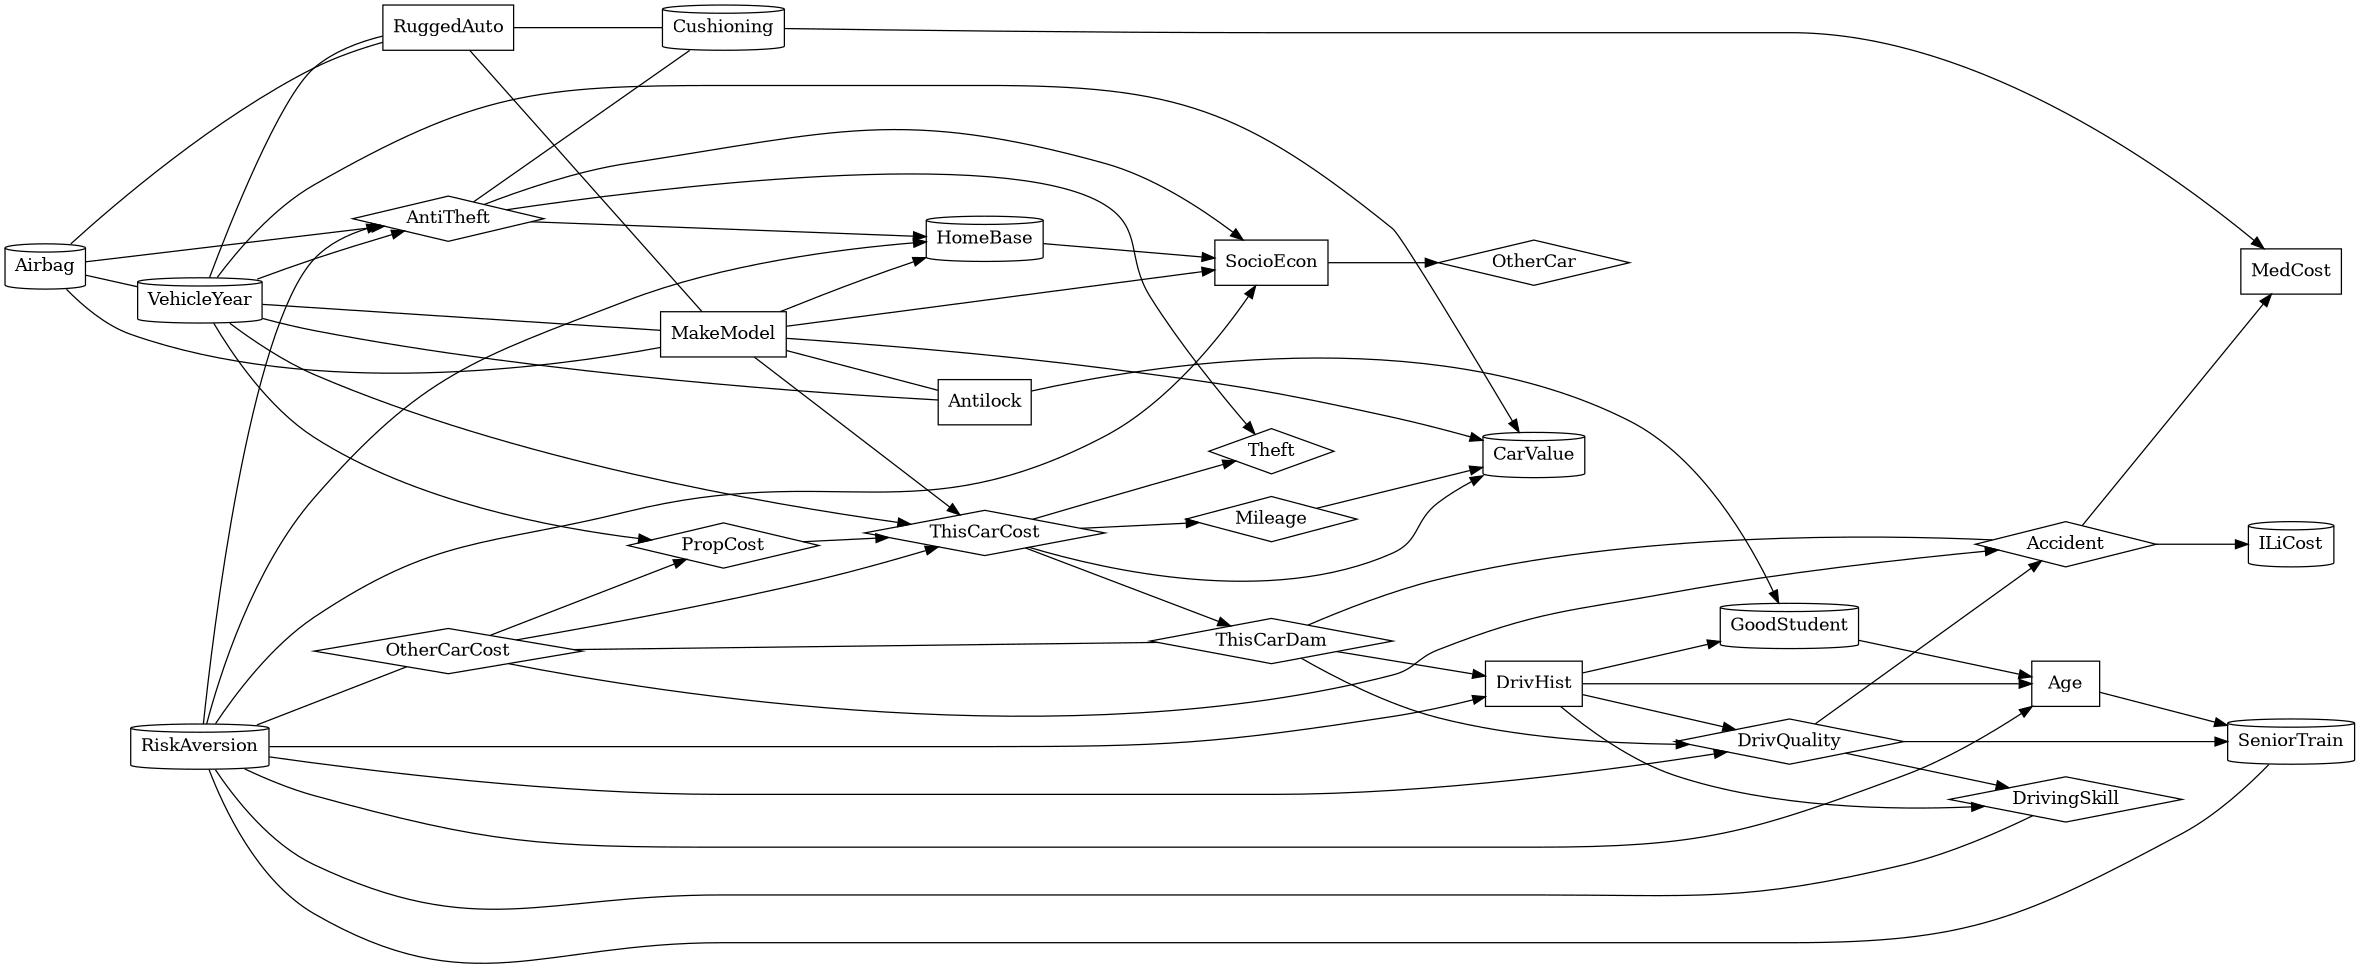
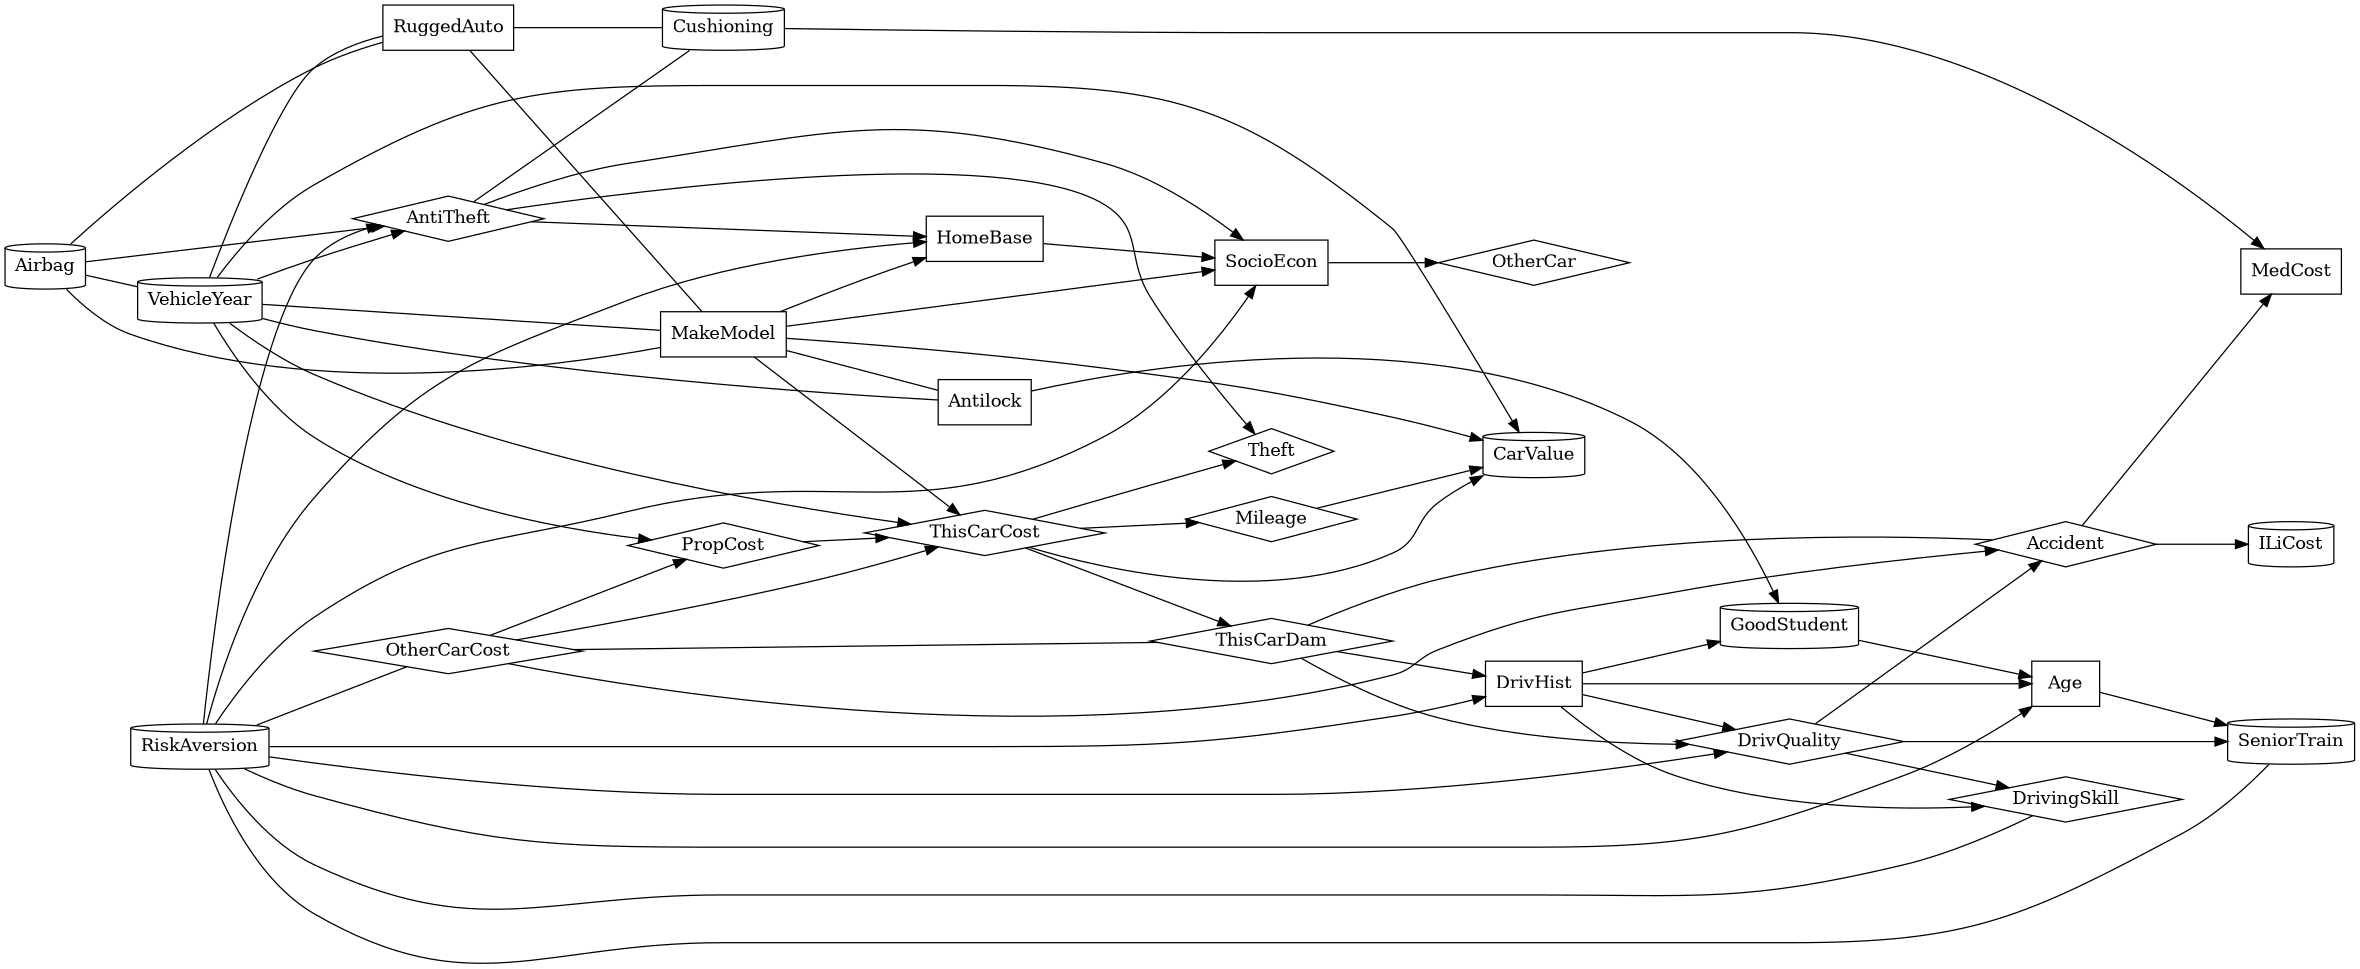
node "HomeBase": shape cylinder -> box
